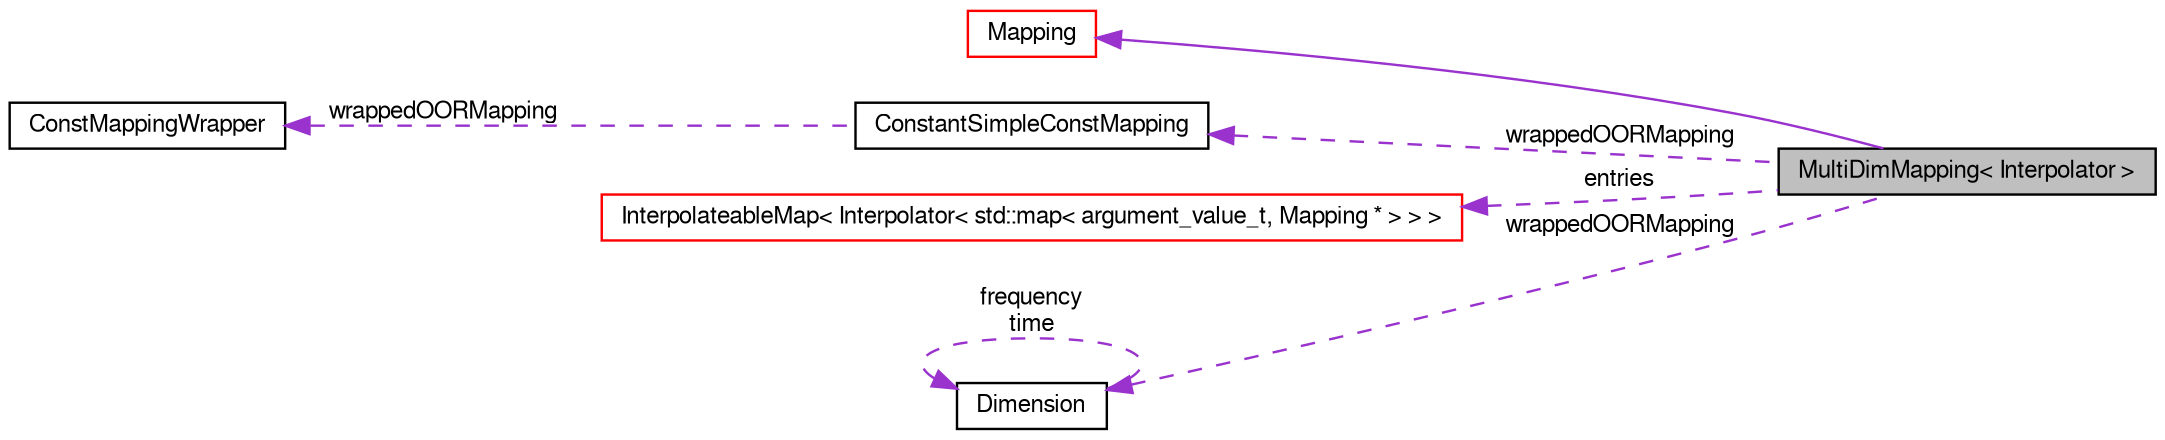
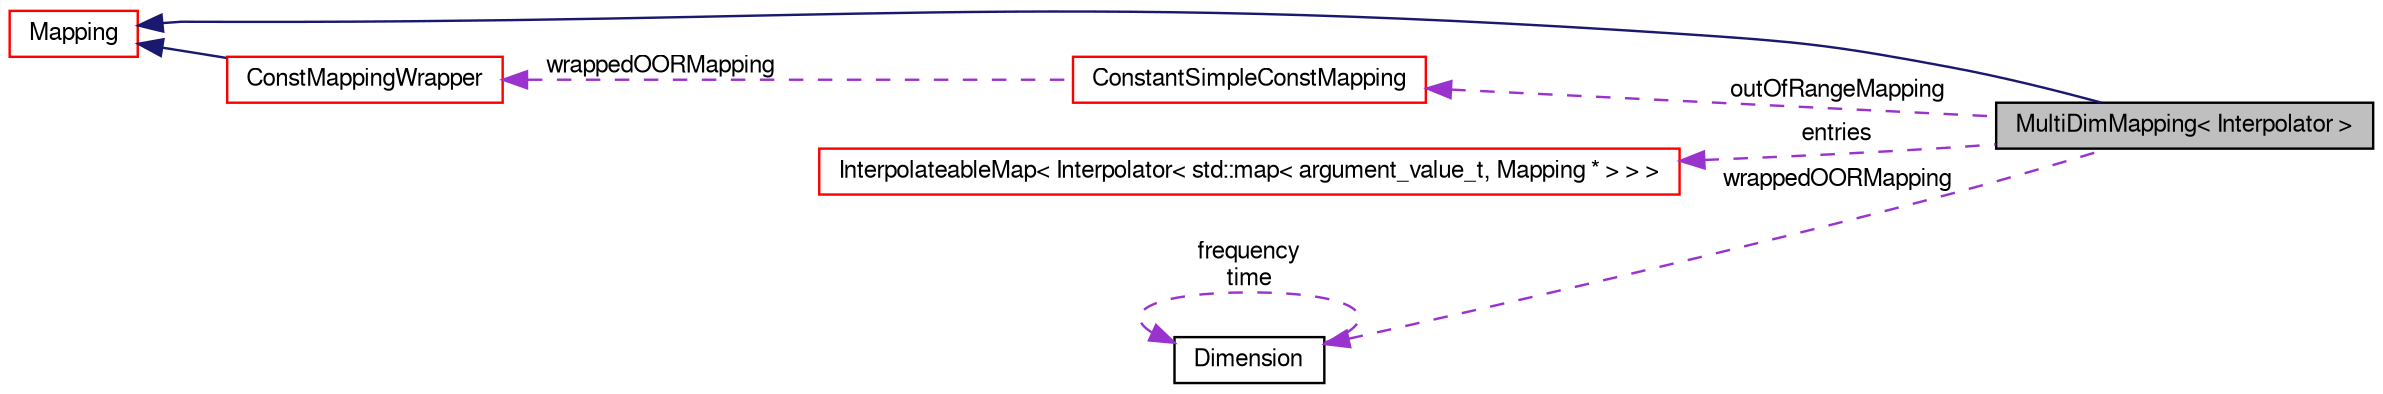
edge "ConstMappingWrapper" -> "Mapping": added
edge "MultiDimMapping< Interpolator >" -> "Mapping": color darkorchid3 -> midnightblue
node "ConstMappingWrapper": color black -> red
node "ConstantSimpleConstMapping": color black -> red
edge "MultiDimMapping< Interpolator >" -> "ConstantSimpleConstMapping": label "wrappedOORMapping" -> "outOfRangeMapping"
